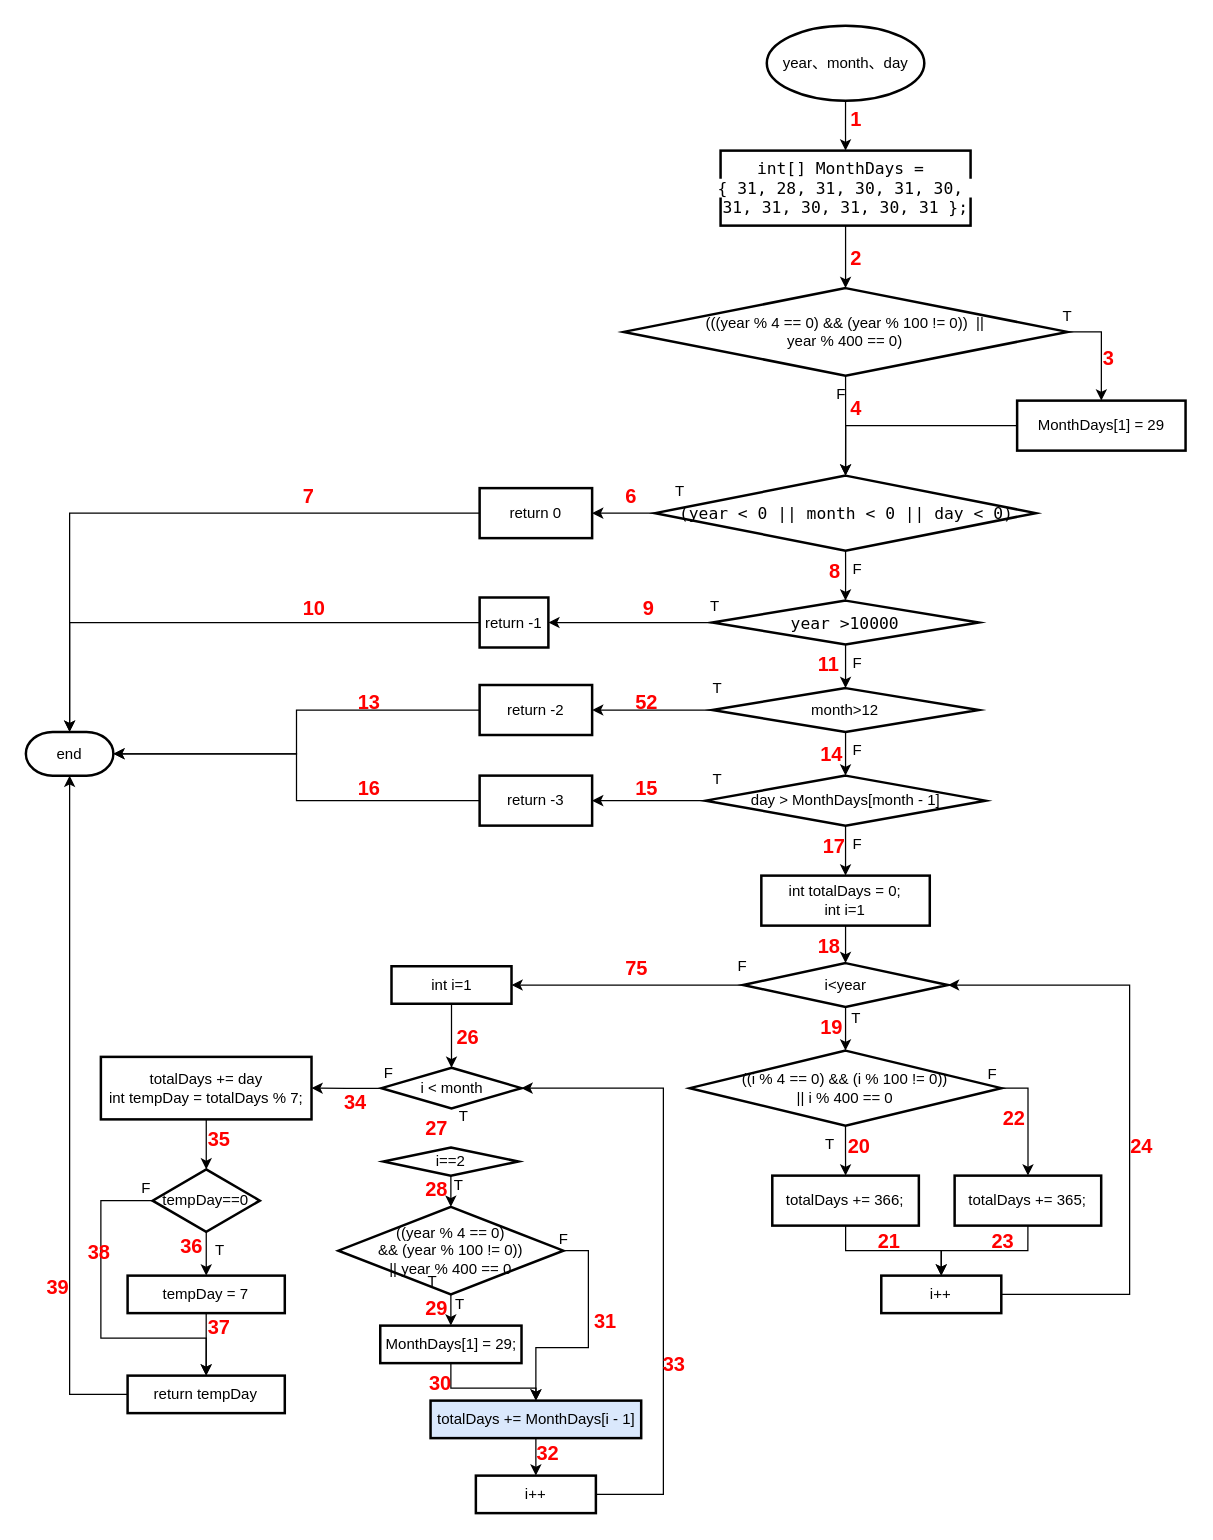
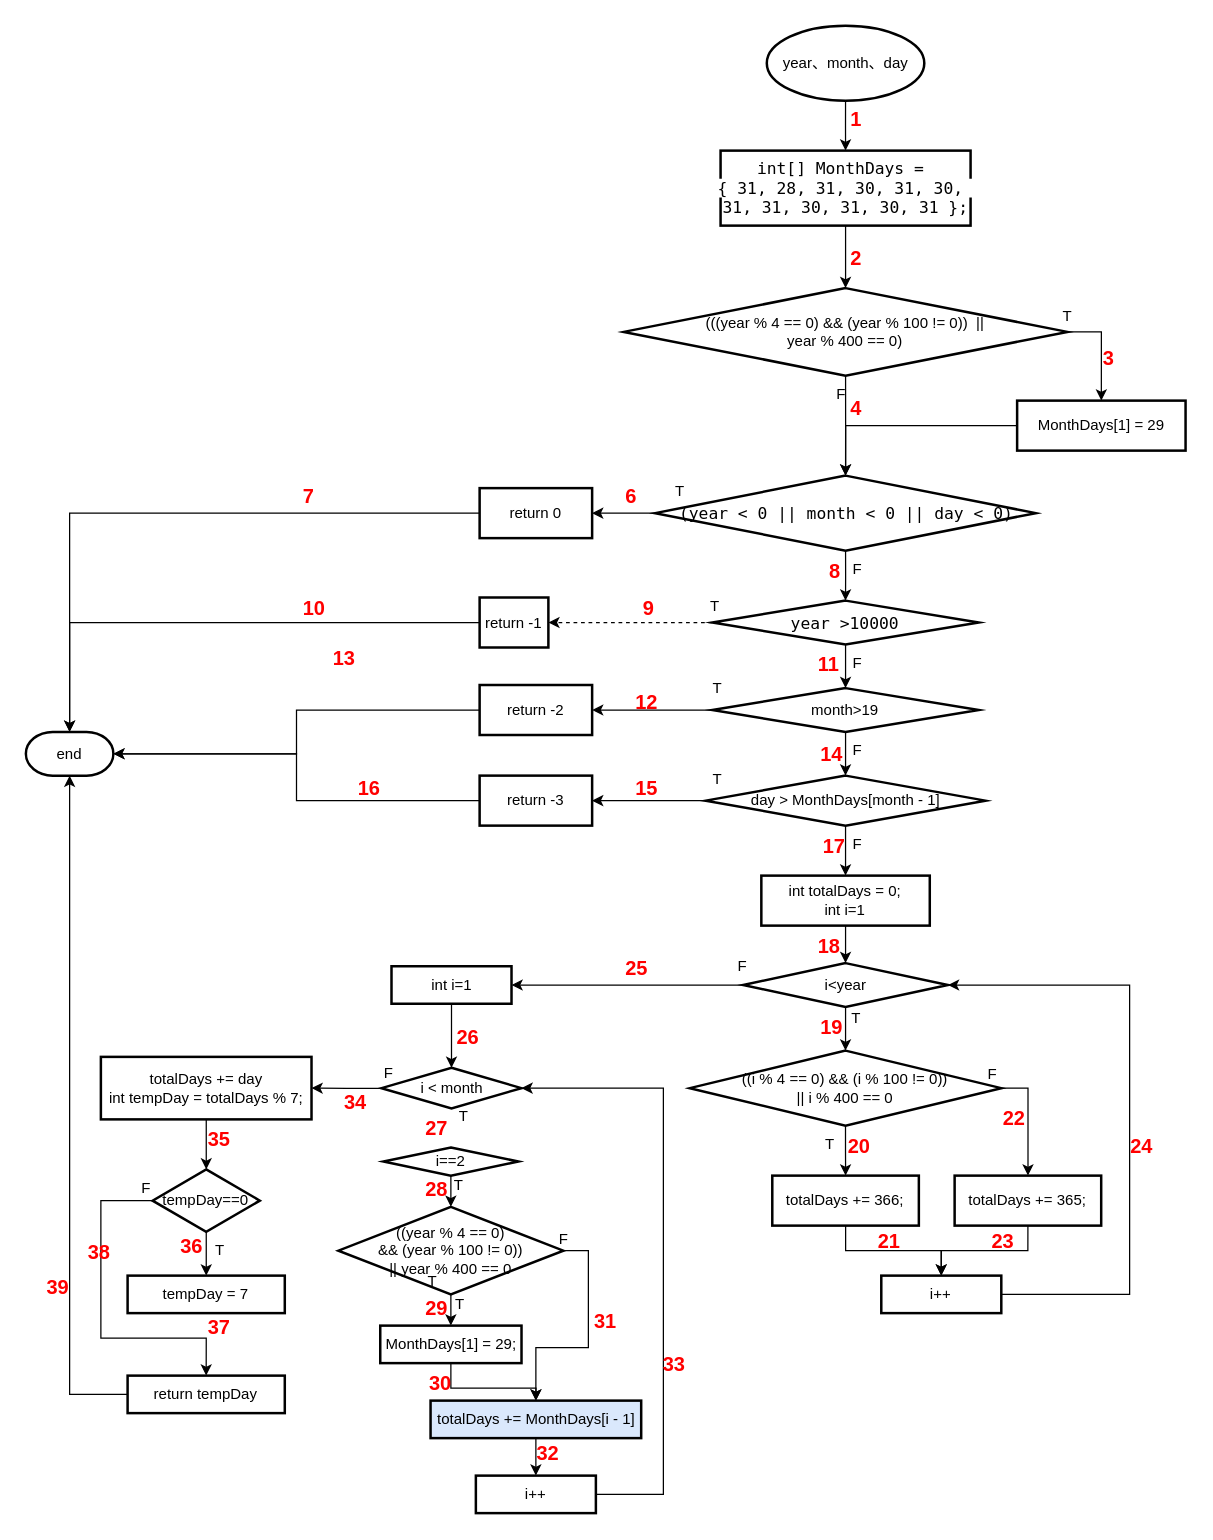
edge "year >10000" -> "return -1": style solid -> dashed
node "52": label "52" -> "12"
node "13": moved (369, 701) -> (344, 657)
node "month>12": label "month>12" -> "month>19"
node "75": label "75" -> "25"
edge "tempDay = 7" -> "return tempDay": removed
